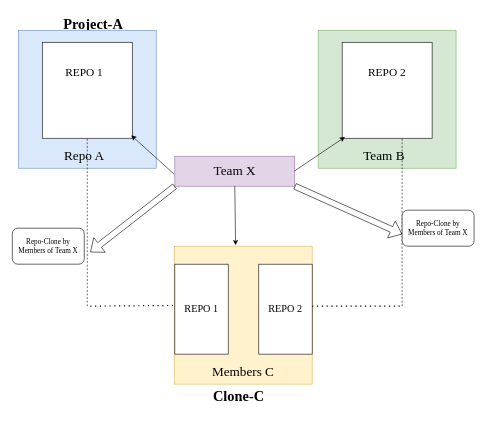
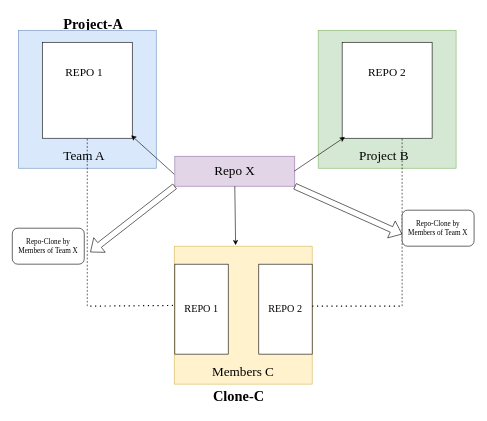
node "Repo A": label "Repo A" -> "Team A"
node "Team B": label "Team B" -> "Project B"
node "Team X": label "Team X" -> "Repo X"
